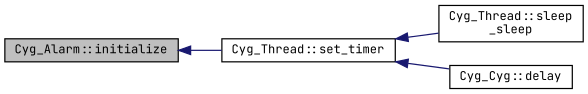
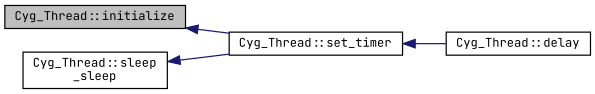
edge "Cyg_Thread::sleep _sleep" -> "Cyg_Thread::set_timer": reversed
node "Cyg_Alarm::initialize": label "Cyg_Alarm::initialize" -> "Cyg_Thread::initialize"
node "Cyg_Cyg::delay": label "Cyg_Cyg::delay" -> "Cyg_Thread::delay"
